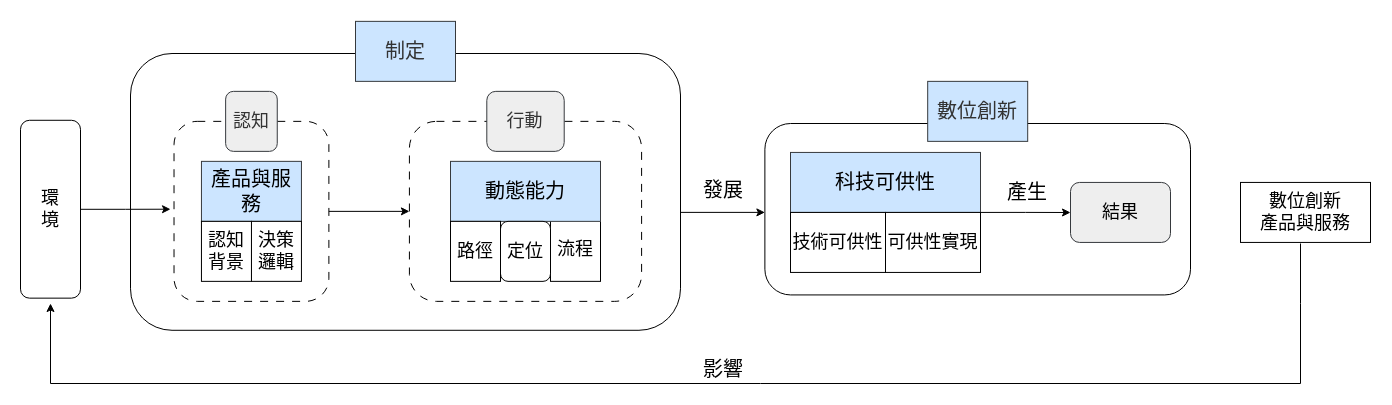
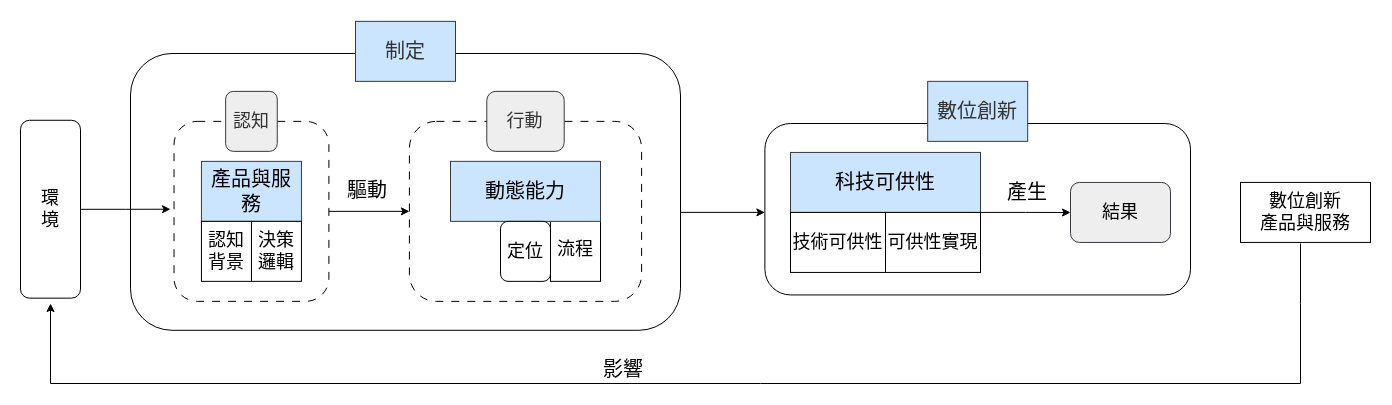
node "驅動": added
node "發展": removed
node "路徑": removed
node "影響": moved (723, 369) -> (623, 369)
